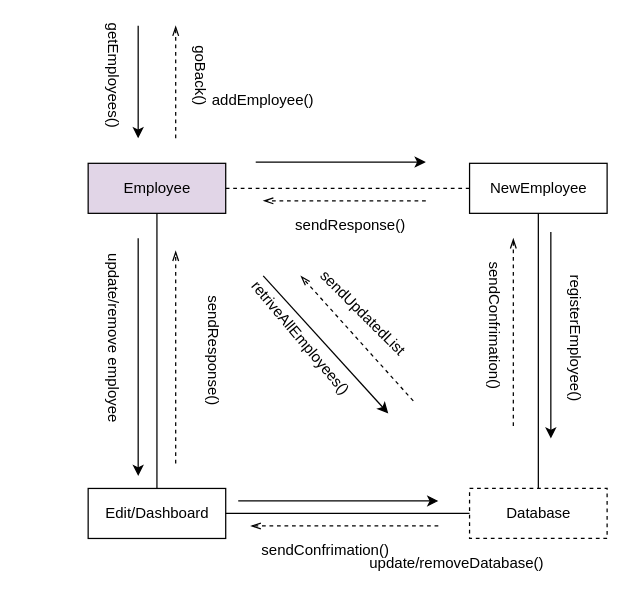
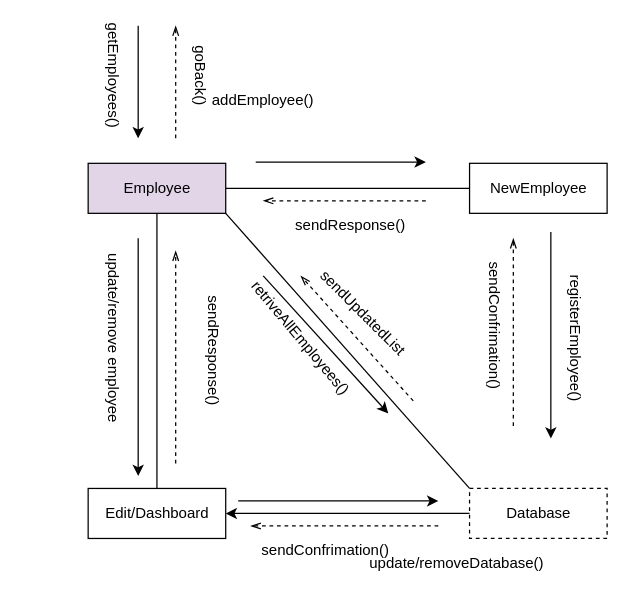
edge "Employee" -- "NewEmployee": style dashed -> solid
edge "Employee" -- "Database": added
edge "NewEmployee" -- "Database": removed
edge "Edit/Dashboard" -- "Database": arrowhead none -> classic
